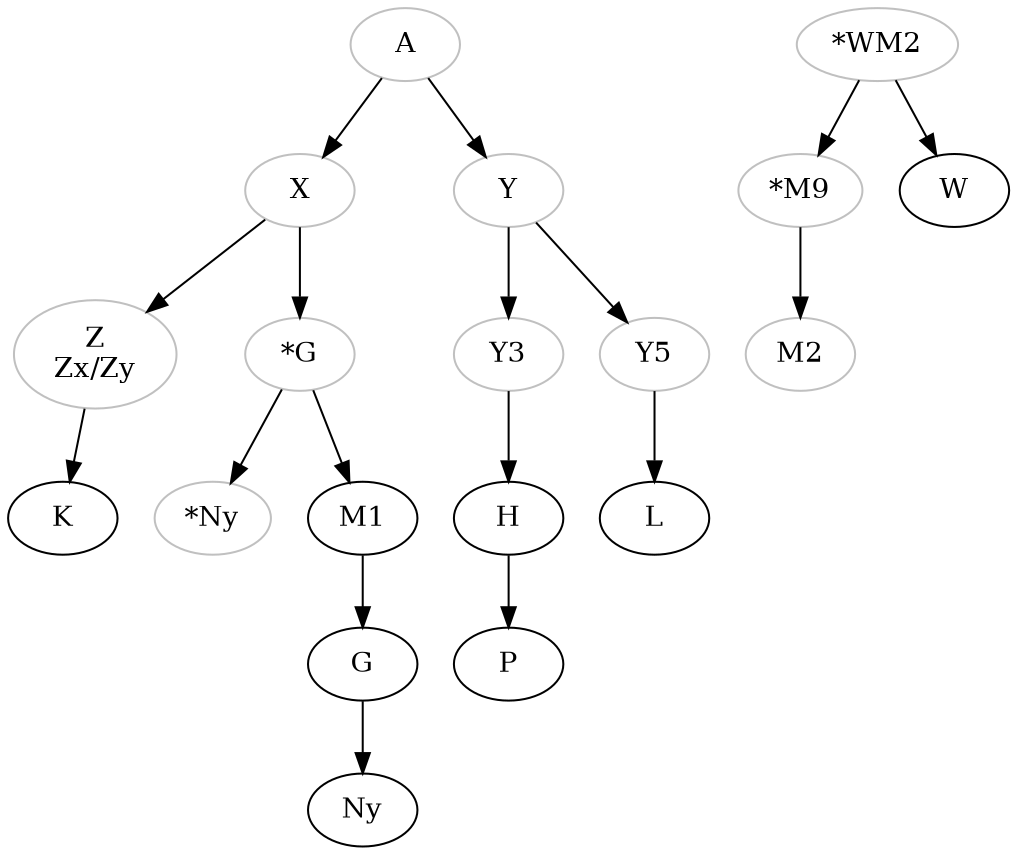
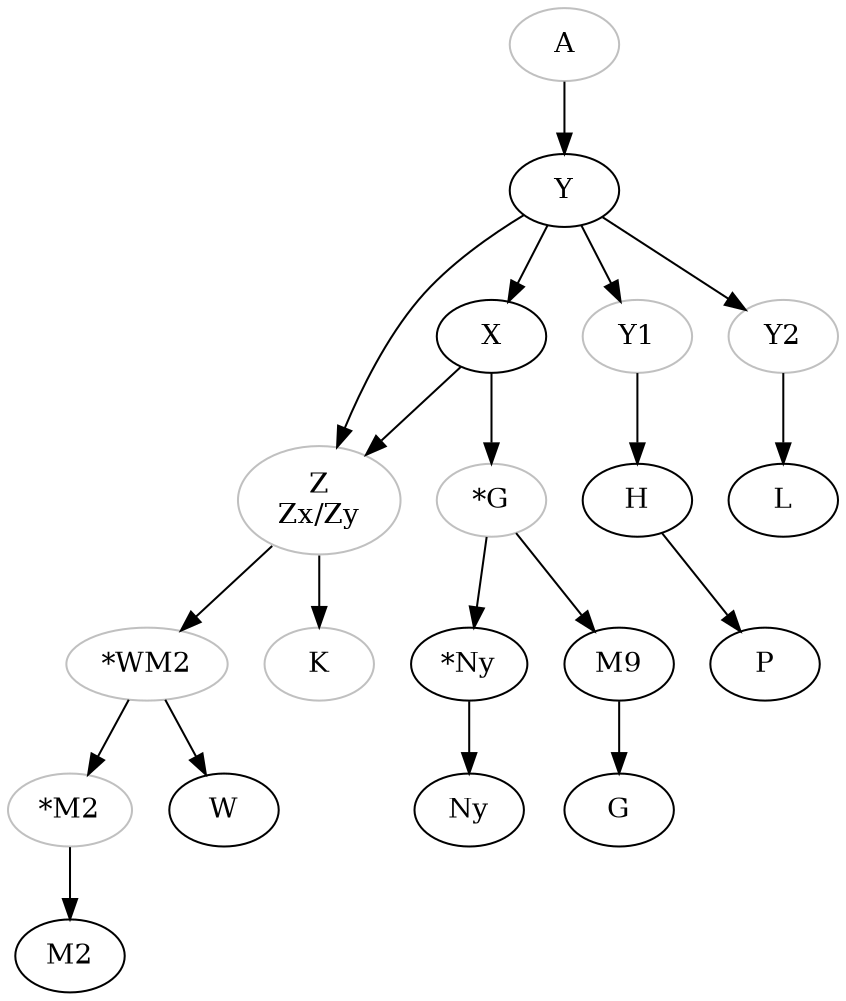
edge "A" -> "X": now "Y" -> "X"
node "X": color grey -> black
node "Y": color grey -> black
node "*M9": label "*M9" -> "*M2"
edge "Y" -> "Z Zx/Zy": added
node "Y3": label "Y3" -> "Y1"
node "Y5": label "Y5" -> "Y2"
node "M2": color grey -> black
node "K": color black -> grey
node "*Ny": color grey -> black
node "M1": label "M1" -> "M9"
edge "Z Zx/Zy" -> "*WM2": added
edge "G" -> "Ny": now "*Ny" -> "Ny"
